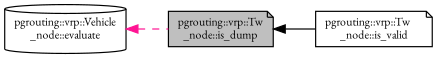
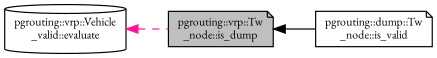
node "pgrouting::vrp::Vehicle _node::evaluate": label "pgrouting::vrp::Vehicle _node::evaluate" -> "pgrouting::vrp::Vehicle _valid::evaluate"
node "pgrouting::vrp::Tw _node::is_valid": label "pgrouting::vrp::Tw _node::is_valid" -> "pgrouting::dump::Tw _node::is_valid"
